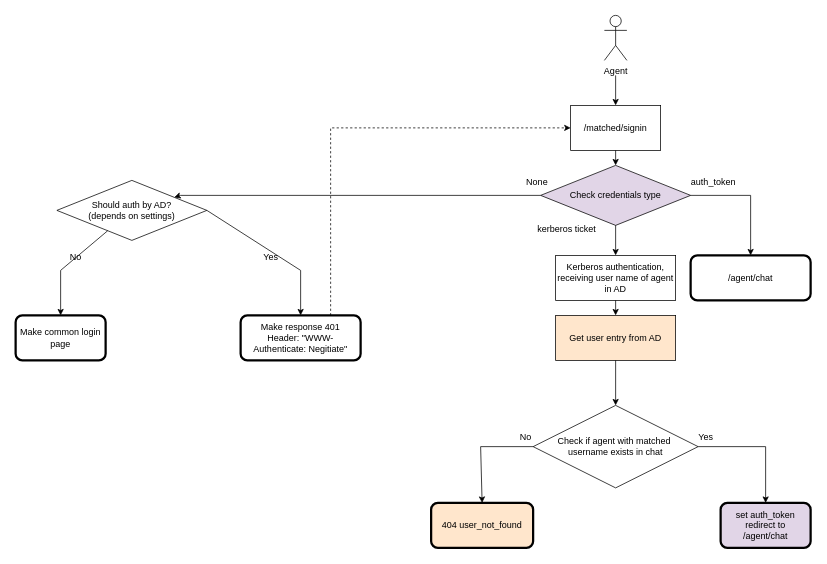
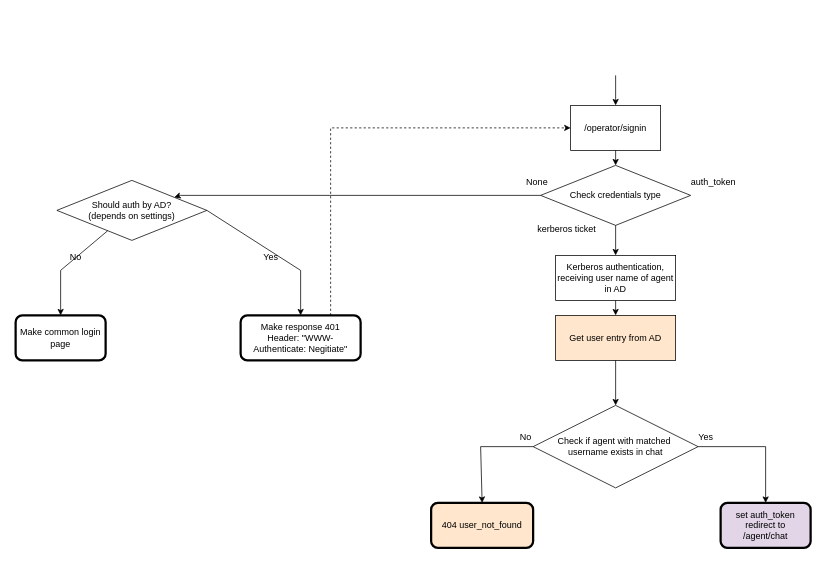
node "Agent": removed
node "/matched/signin": label "/matched/signin" -> "/operator/signin"
node "Check credentials type": fillcolor #e1d5e7 -> #ffffff
edge "Check credentials type" -> "/agent/chat": removed
node "/agent/chat": removed
